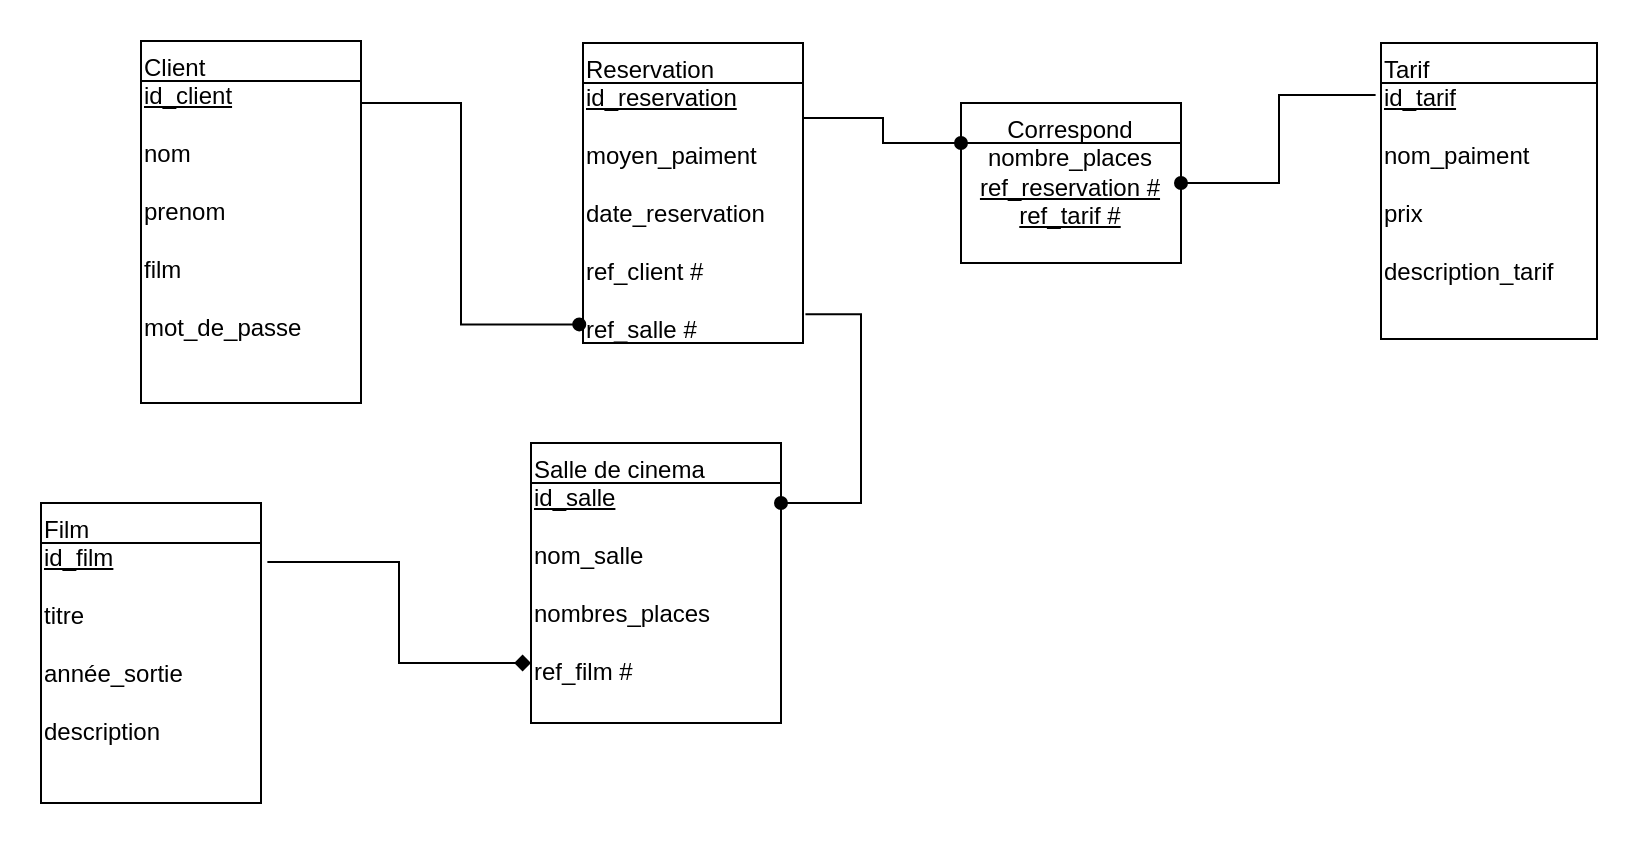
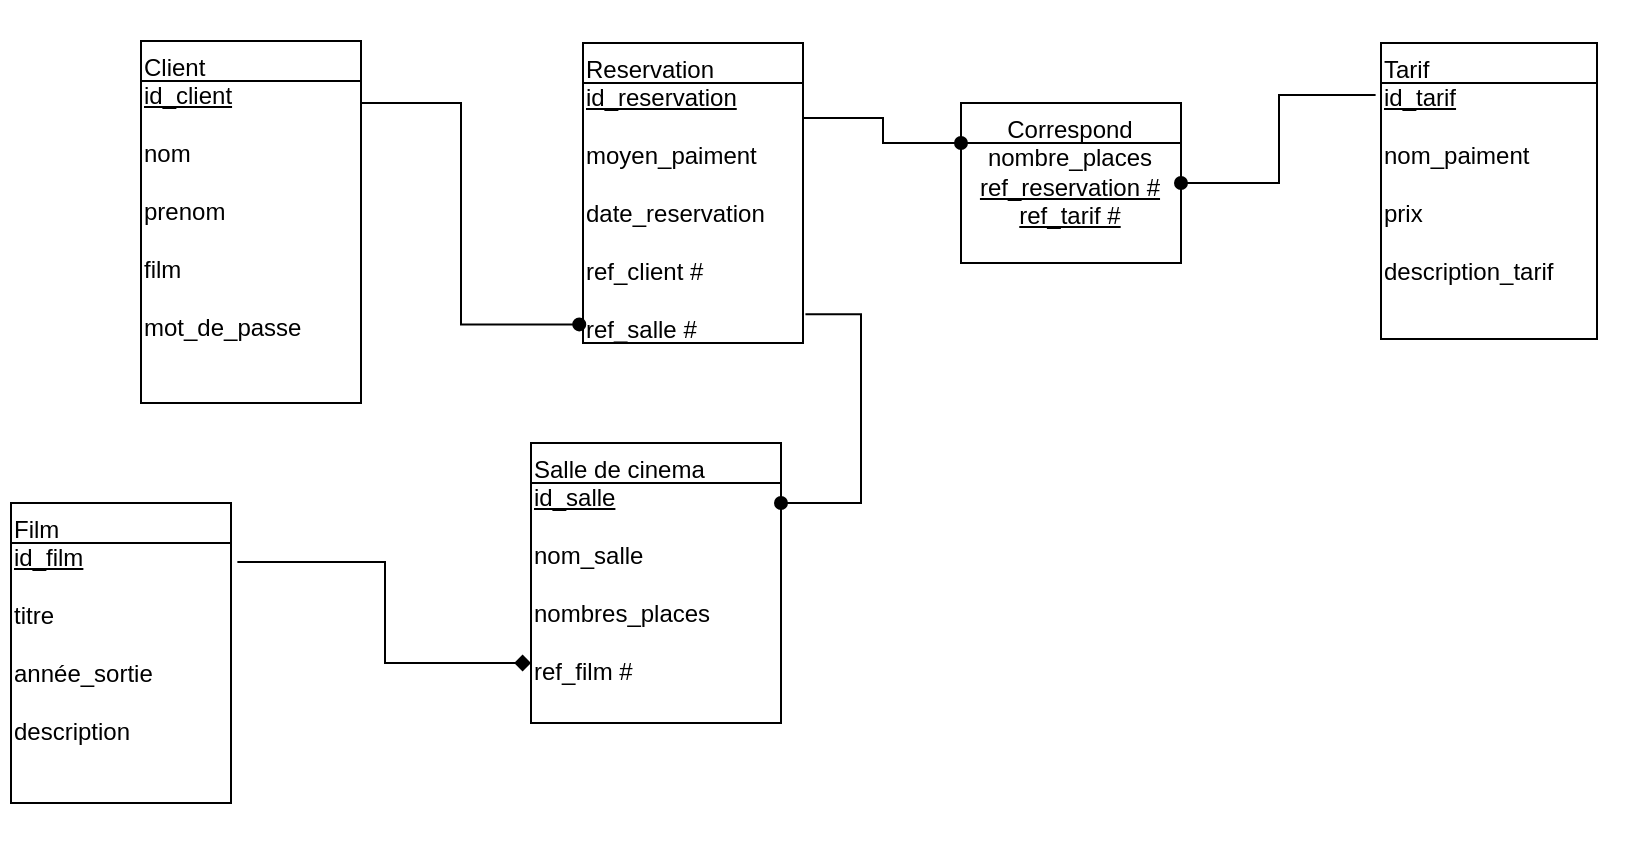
node "Film id_film titre année_sortie description": moved (151, 653) -> (121, 653)
